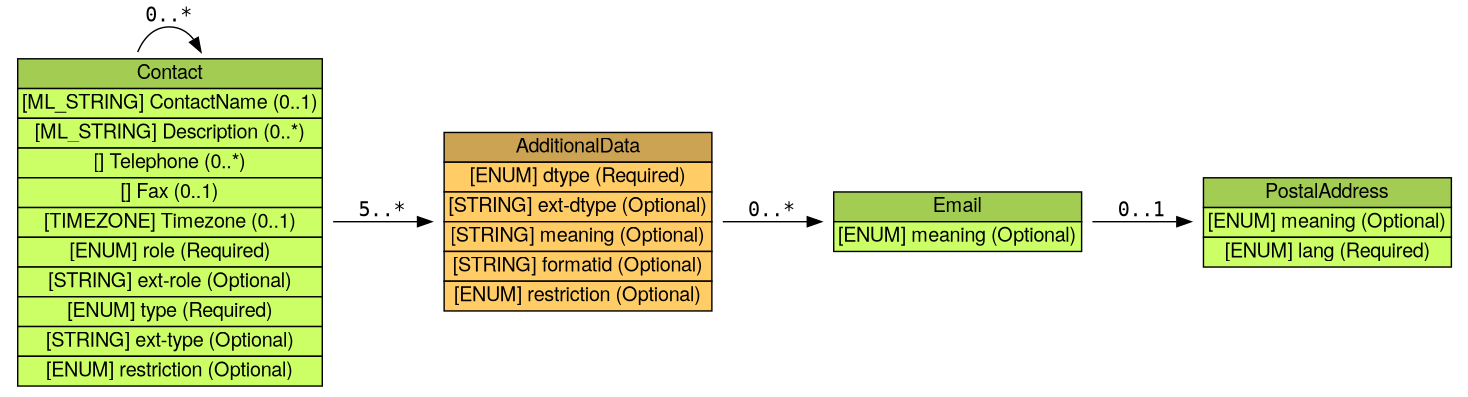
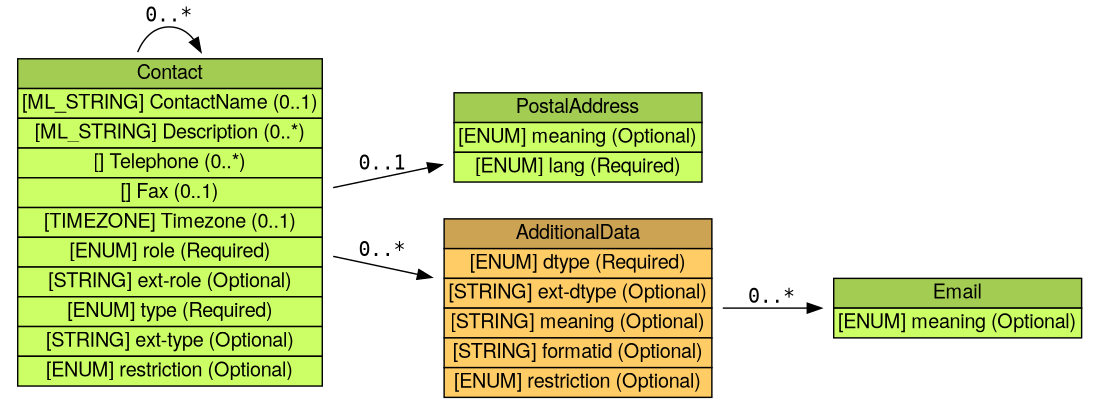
edge "Contact" -> "AdditionalData": label "5..*" -> "0..*"
edge "Email" -> "PostalAddress": now "Contact" -> "PostalAddress"
